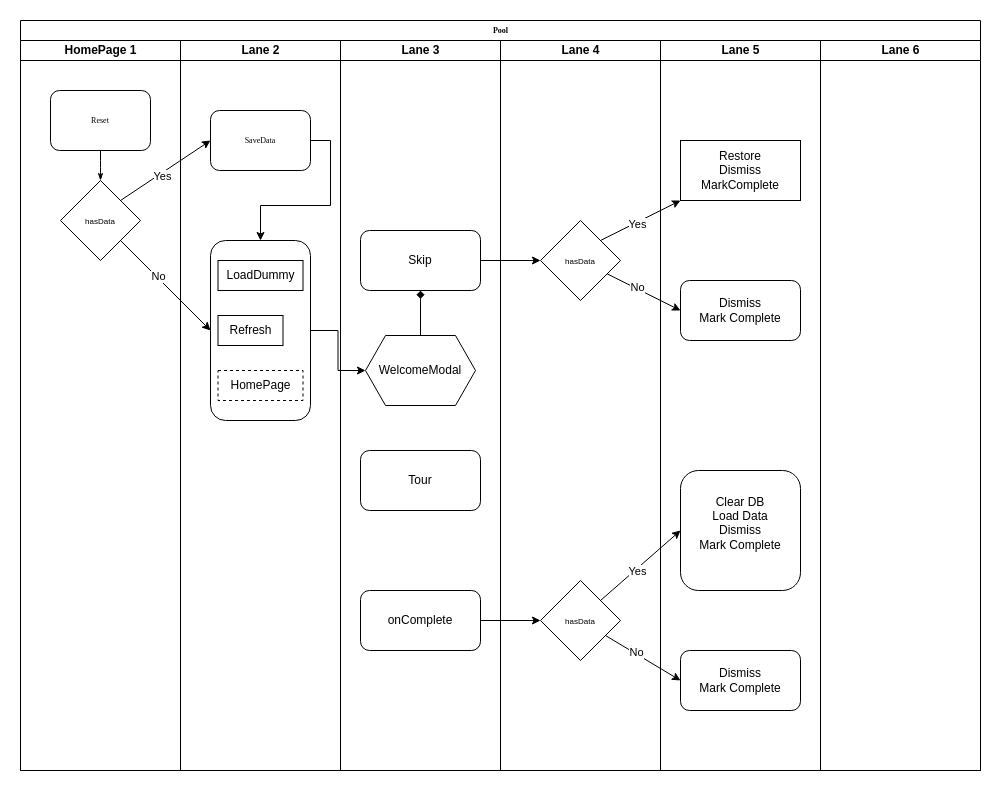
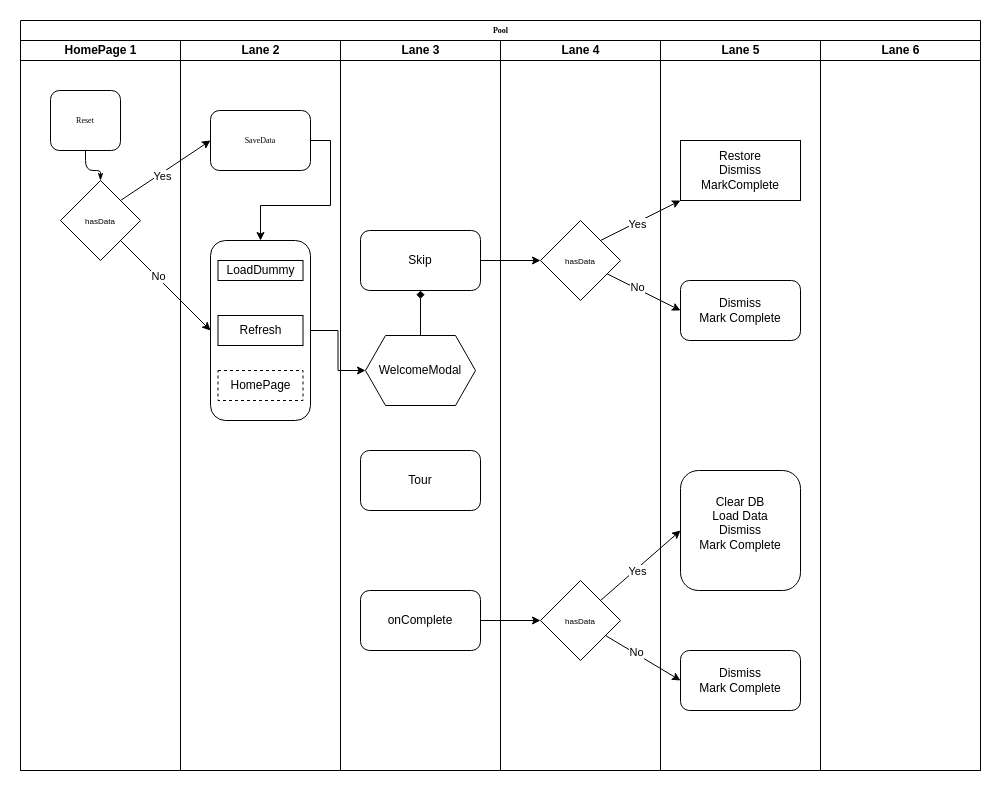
node "Reset": size 100x60 -> 70x60
node "LoadDummy": size 85x30 -> 85x20
node "Refresh": size 65x30 -> 85x30
